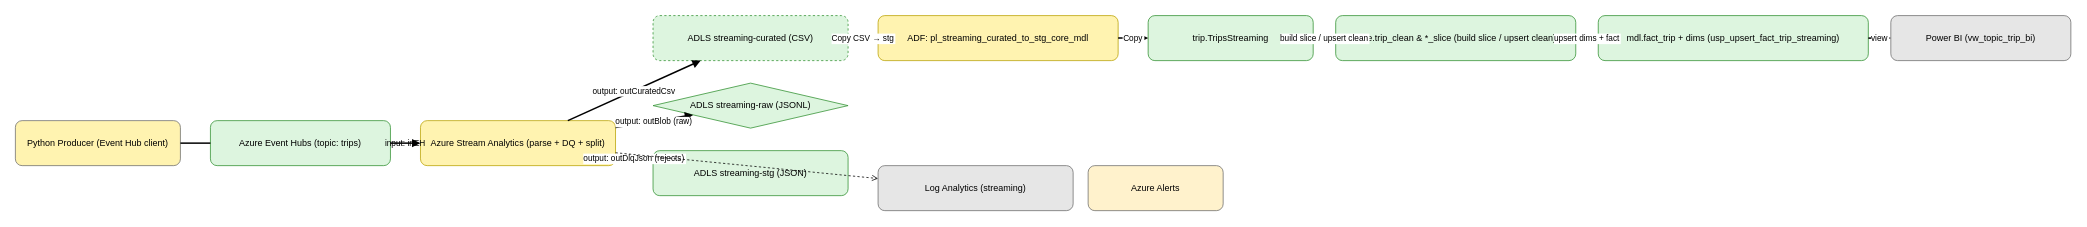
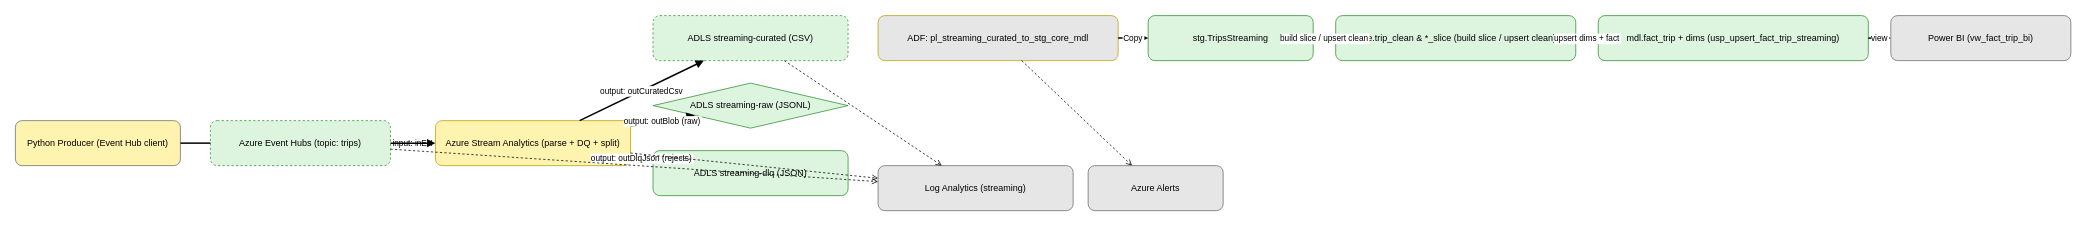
edge "ADLS streaming-curated (CSV)" -> "ADF: pl_streaming_curated_to_stg_core_mdl": removed, label "Copy CSV → stg"
node "ADF: pl_streaming_curated_to_stg_core_mdl": fillcolor #fff3b0 -> #e6e6e6
node "trip.TripsStreaming": label "trip.TripsStreaming" -> "stg.TripsStreaming"
node "Power BI (vw_topic_trip_bi)": label "Power BI (vw_topic_trip_bi)" -> "Power BI (vw_fact_trip_bi)"
edge "ADLS streaming-curated (CSV)" -> "Log Analytics (streaming)": added
edge "ADF: pl_streaming_curated_to_stg_core_mdl" -> "Azure Alerts": added
node "Azure Event Hubs (topic: trips)": style solid -> dashed
node "Azure Stream Analytics (parse + DQ + split)": moved (518, 143) -> (533, 143)
edge "Azure Event Hubs (topic: trips)" -> "Log Analytics (streaming)": added
node "ADLS streaming-stg (JSON)": label "ADLS streaming-stg (JSON)" -> "ADLS streaming-dlq (JSON)"
node "Azure Alerts": fillcolor #fff2cc -> #e6e6e6
